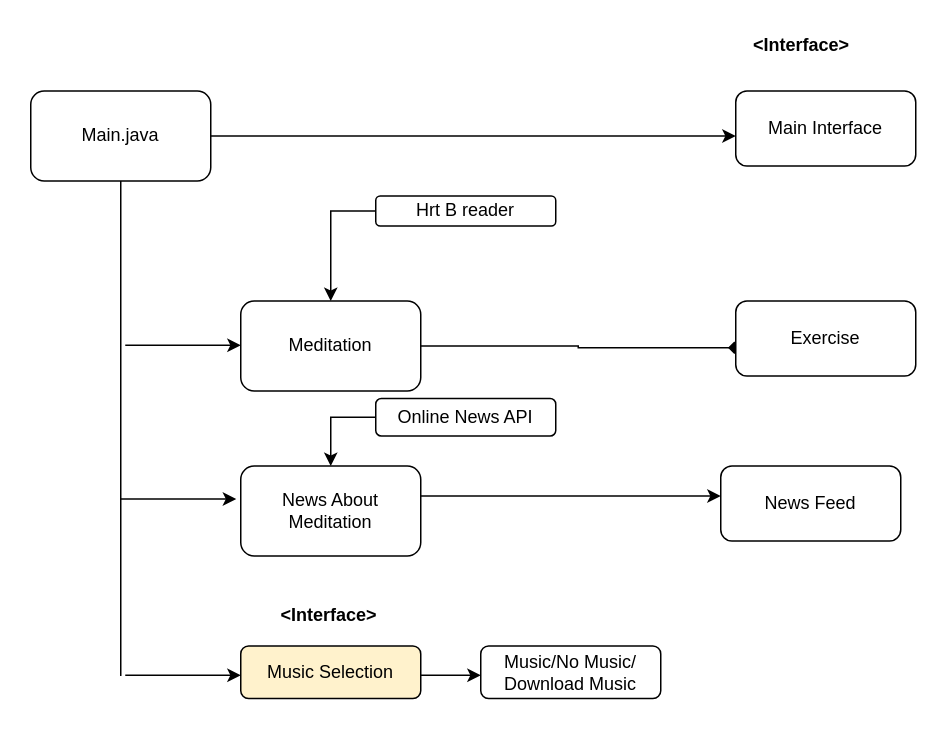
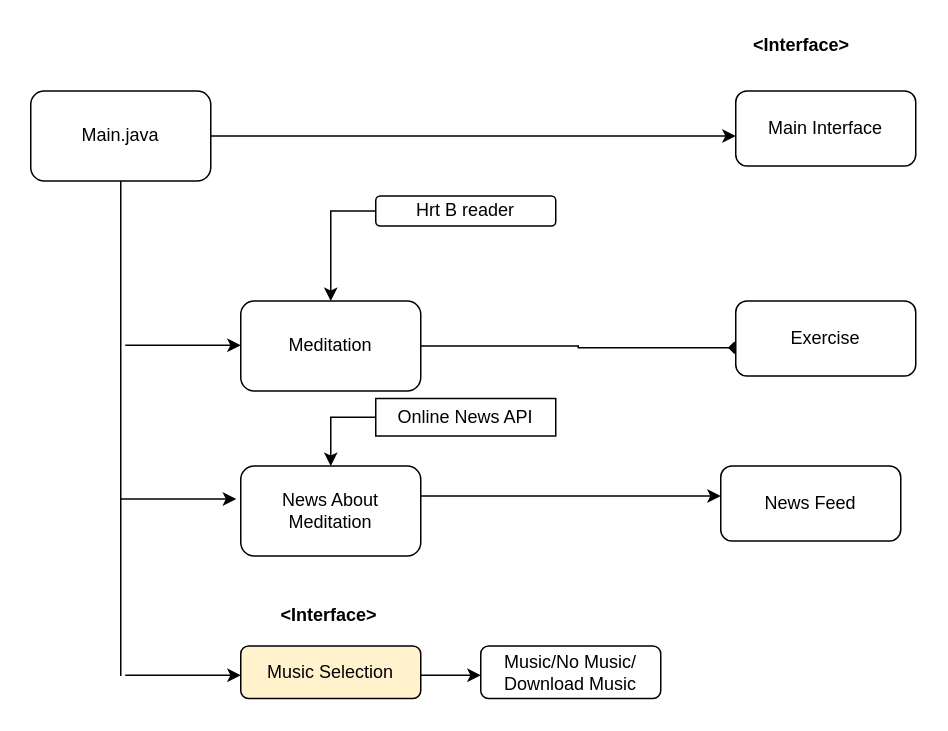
node "Online News API": shape rounded rectangle -> rectangle
